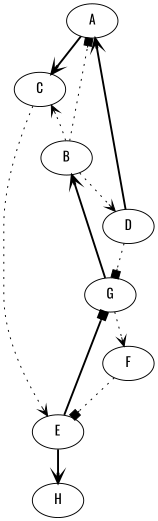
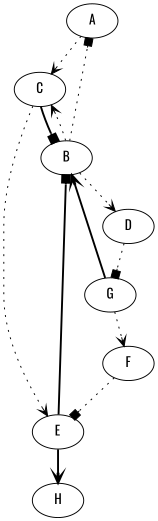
edge "A" -> "C": style bold -> dotted
edge "C" -> "B": added
edge "D" -> "A": removed
edge "E" -> "G": now "E" -> "B"
